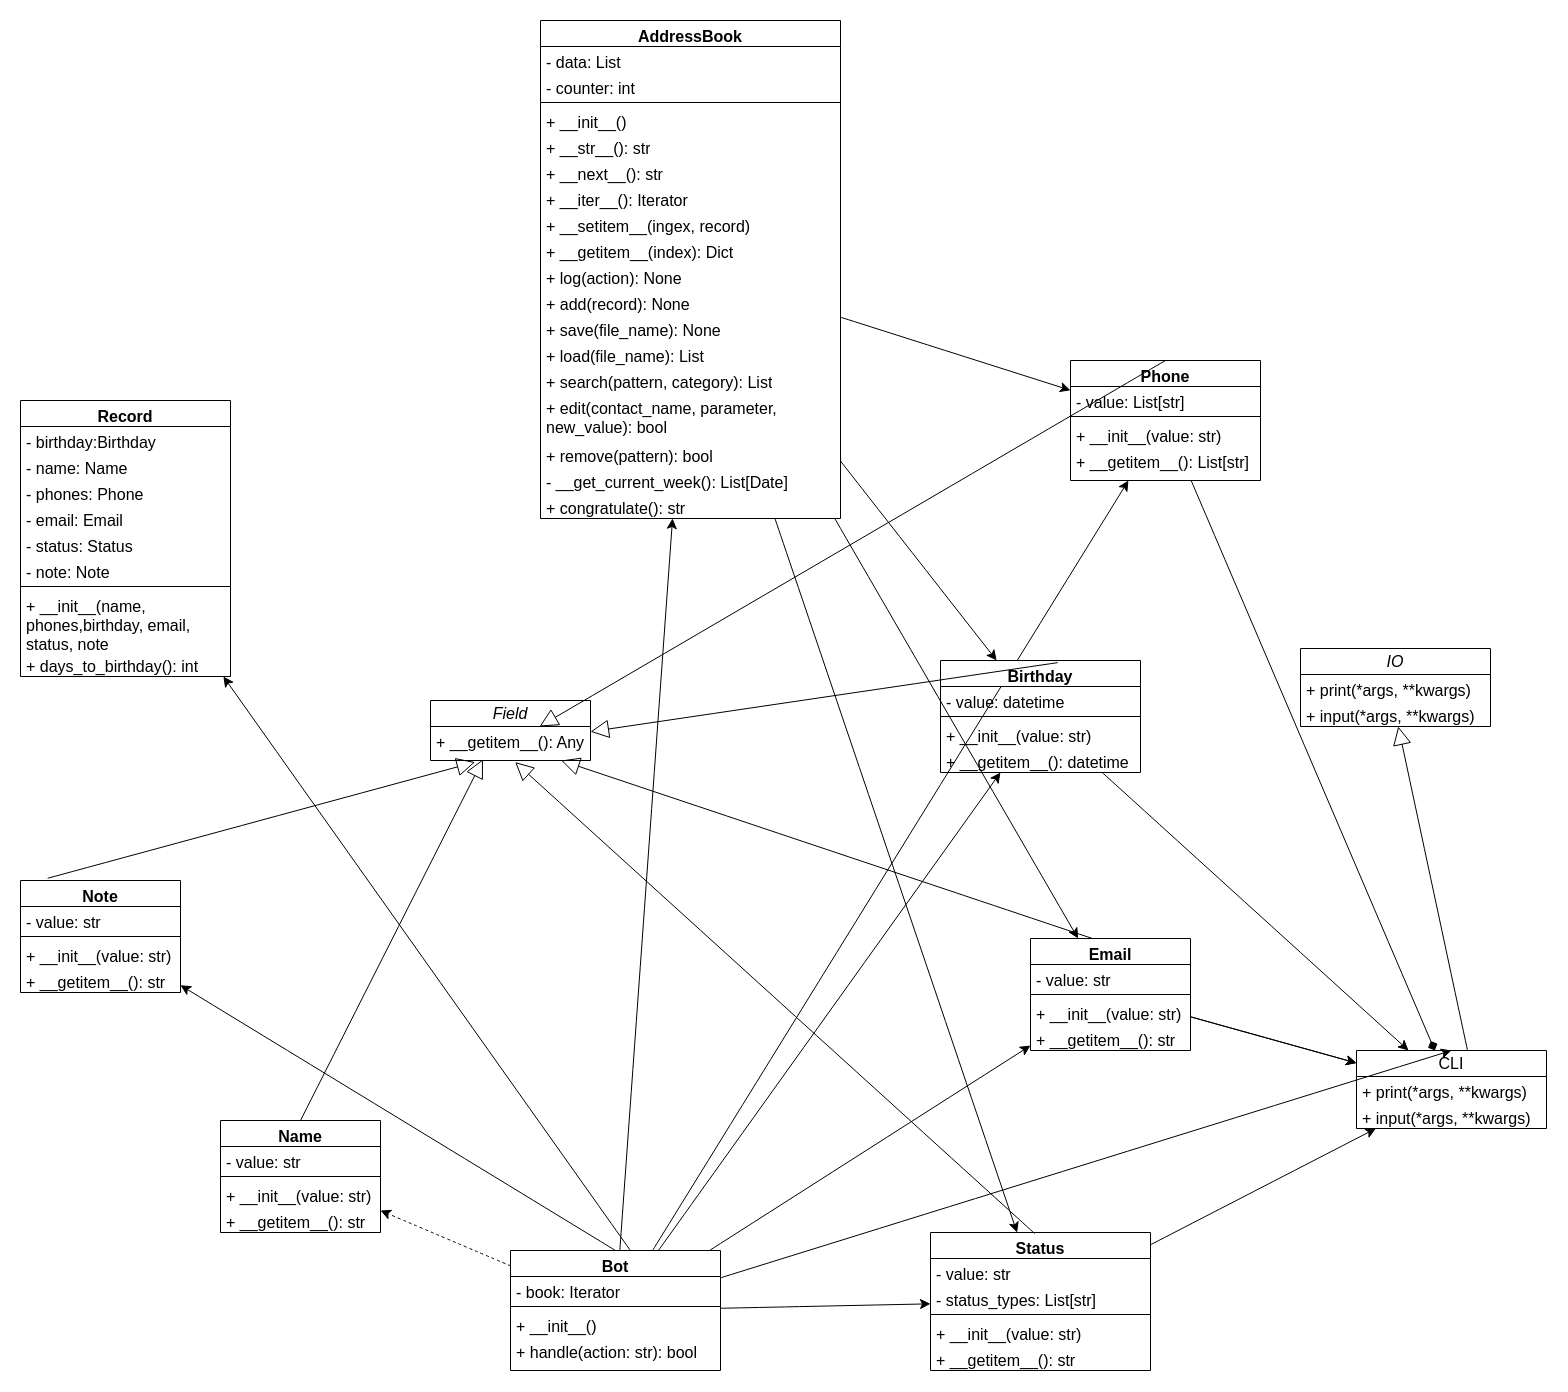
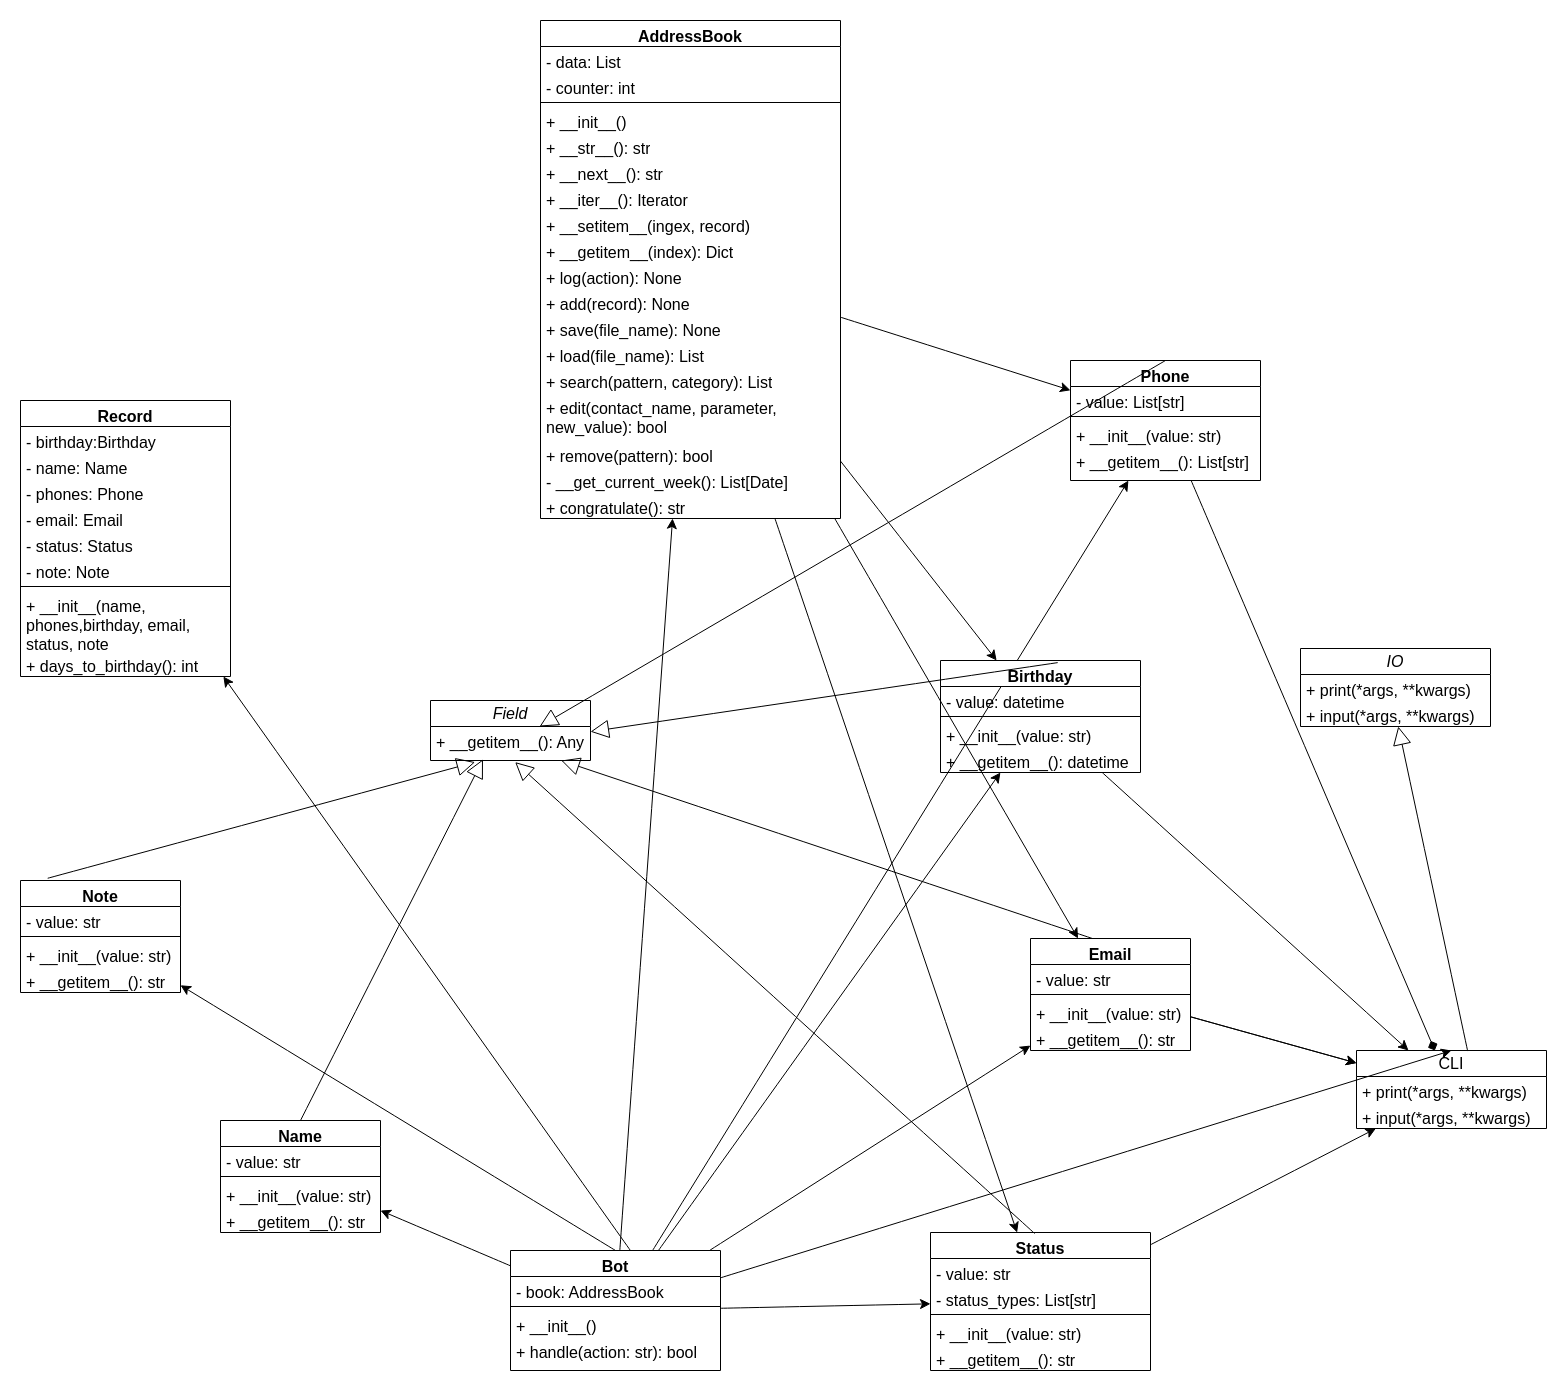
edge "Bot" -> "Name": style dashed -> solid
node "- book: Iterator": label "- book: Iterator" -> "- book: AddressBook"
